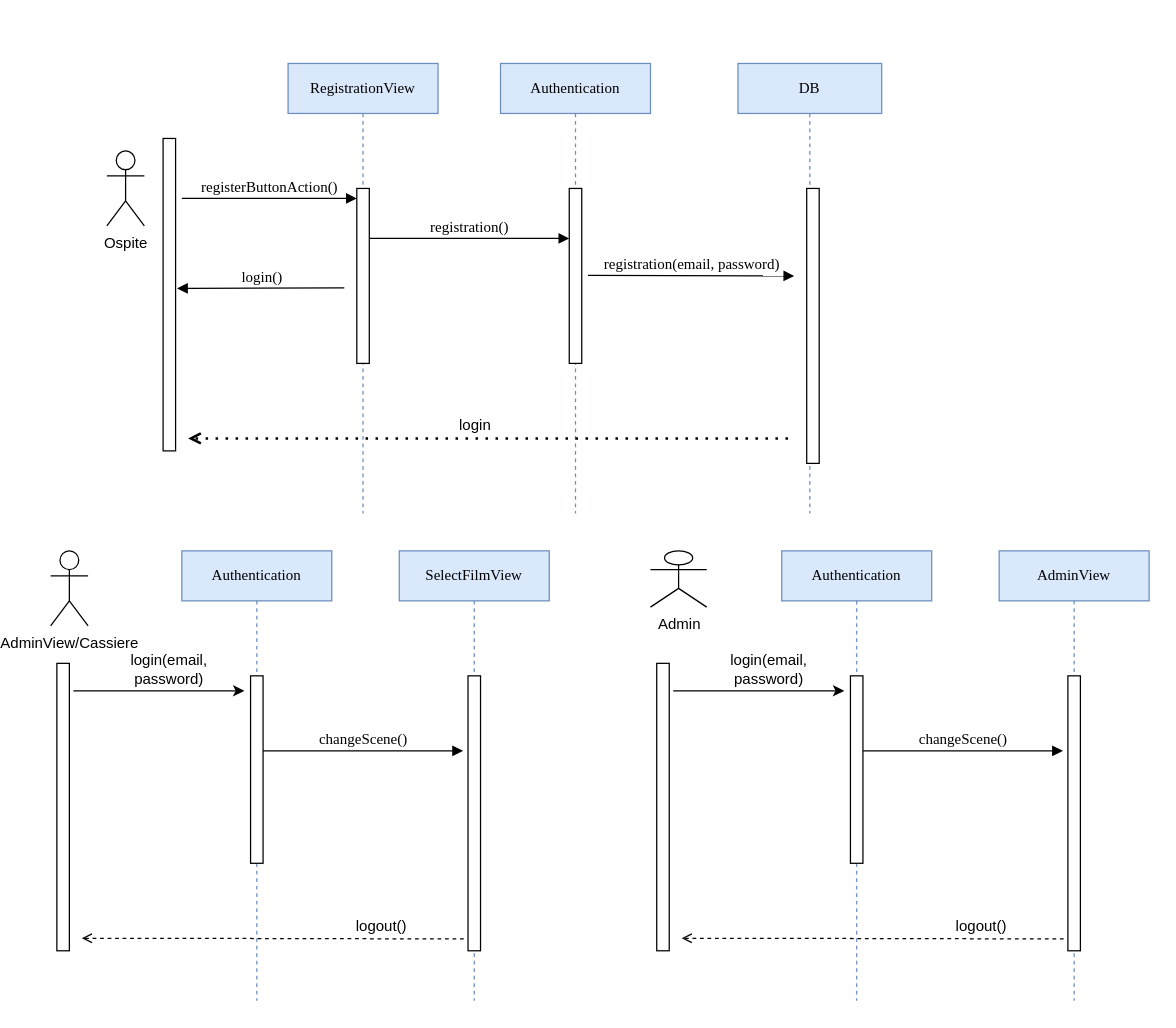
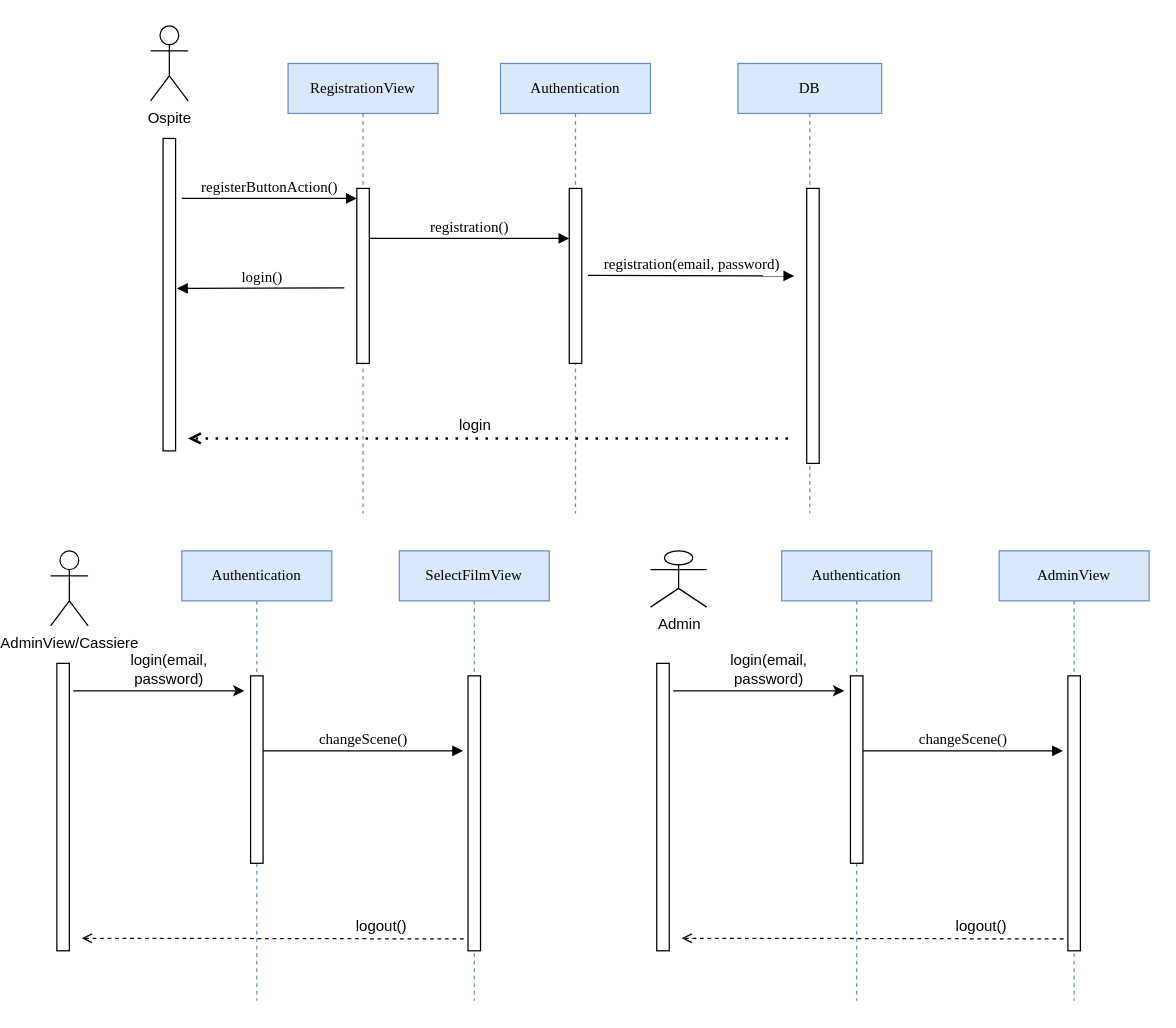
node "Ospite": moved (126, 188) -> (169, 63)
